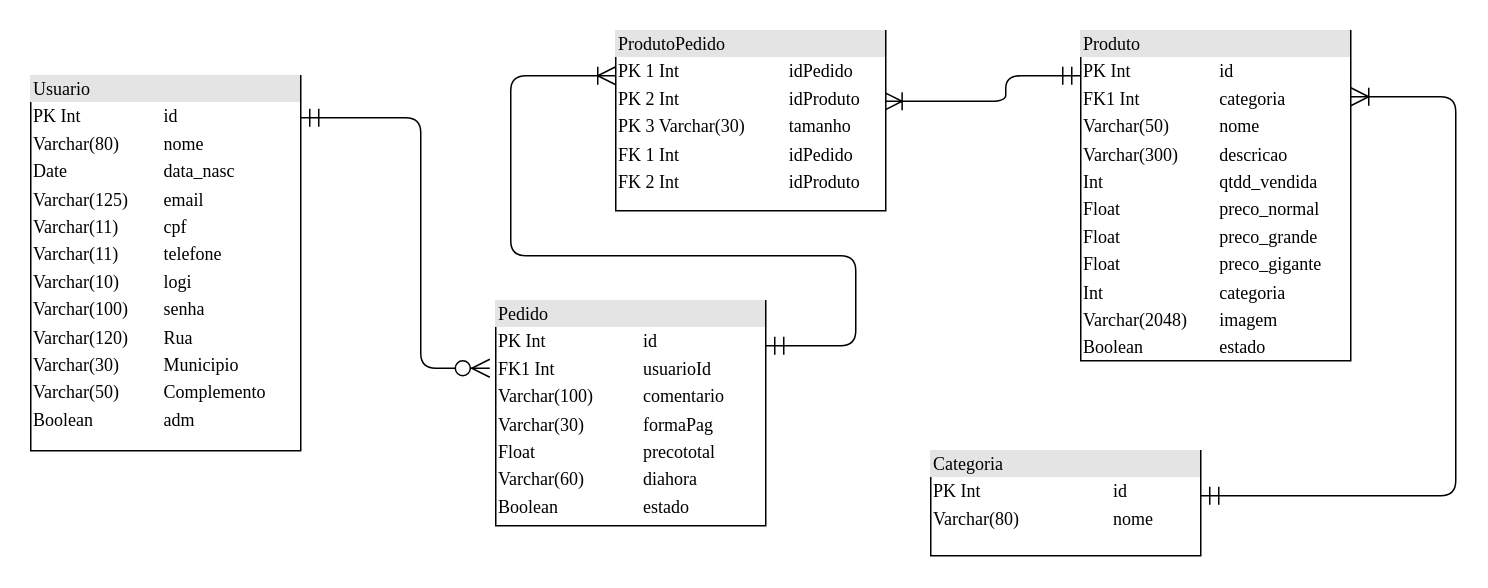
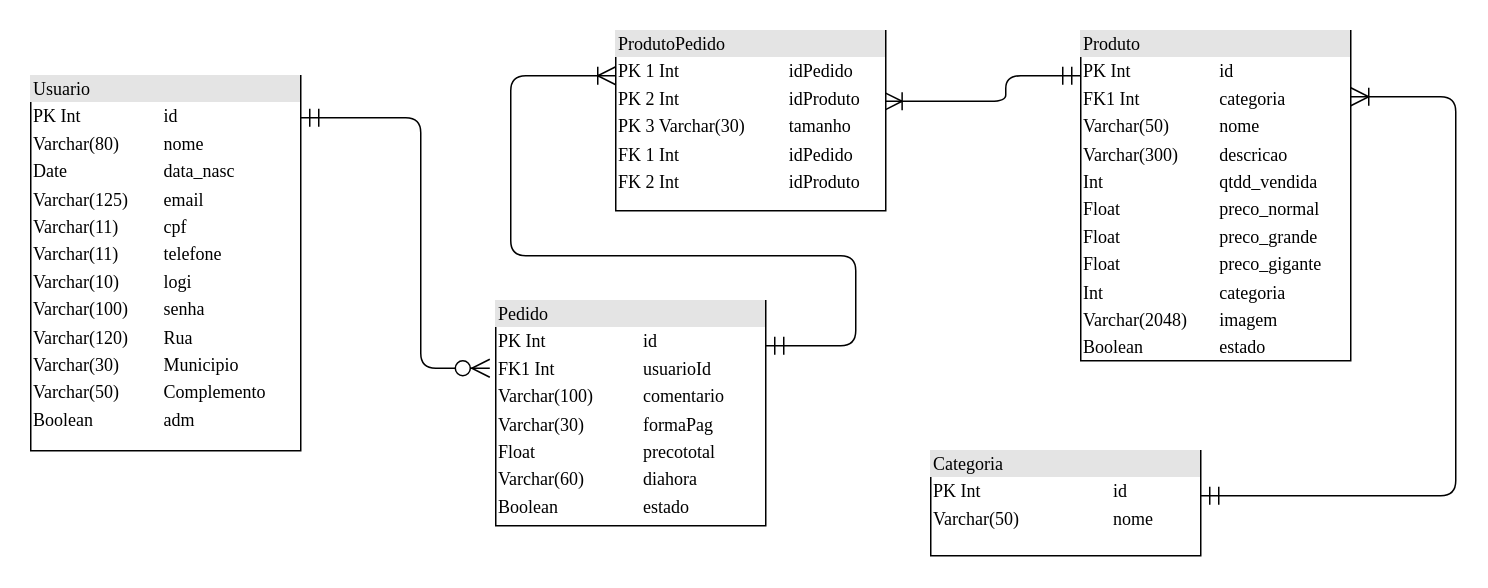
node "Categoria PK Int id Varchar(80) nome": label "Categoria PK Int id Varchar(80) nome" -> "Categoria PK Int id Varchar(50) nome"
